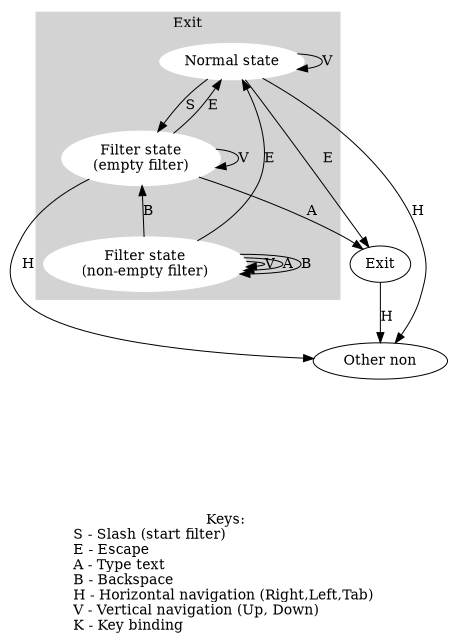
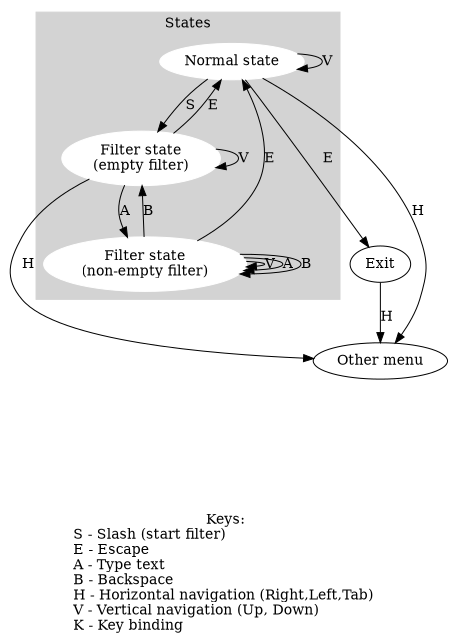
cluster "Exit": label "Exit" -> "States"
edge "Filter state (empty filter)" -> "Exit": now "Filter state (empty filter)" -> "Filter state (non-empty filter)"
node "Other non": label "Other non" -> "Other menu"
